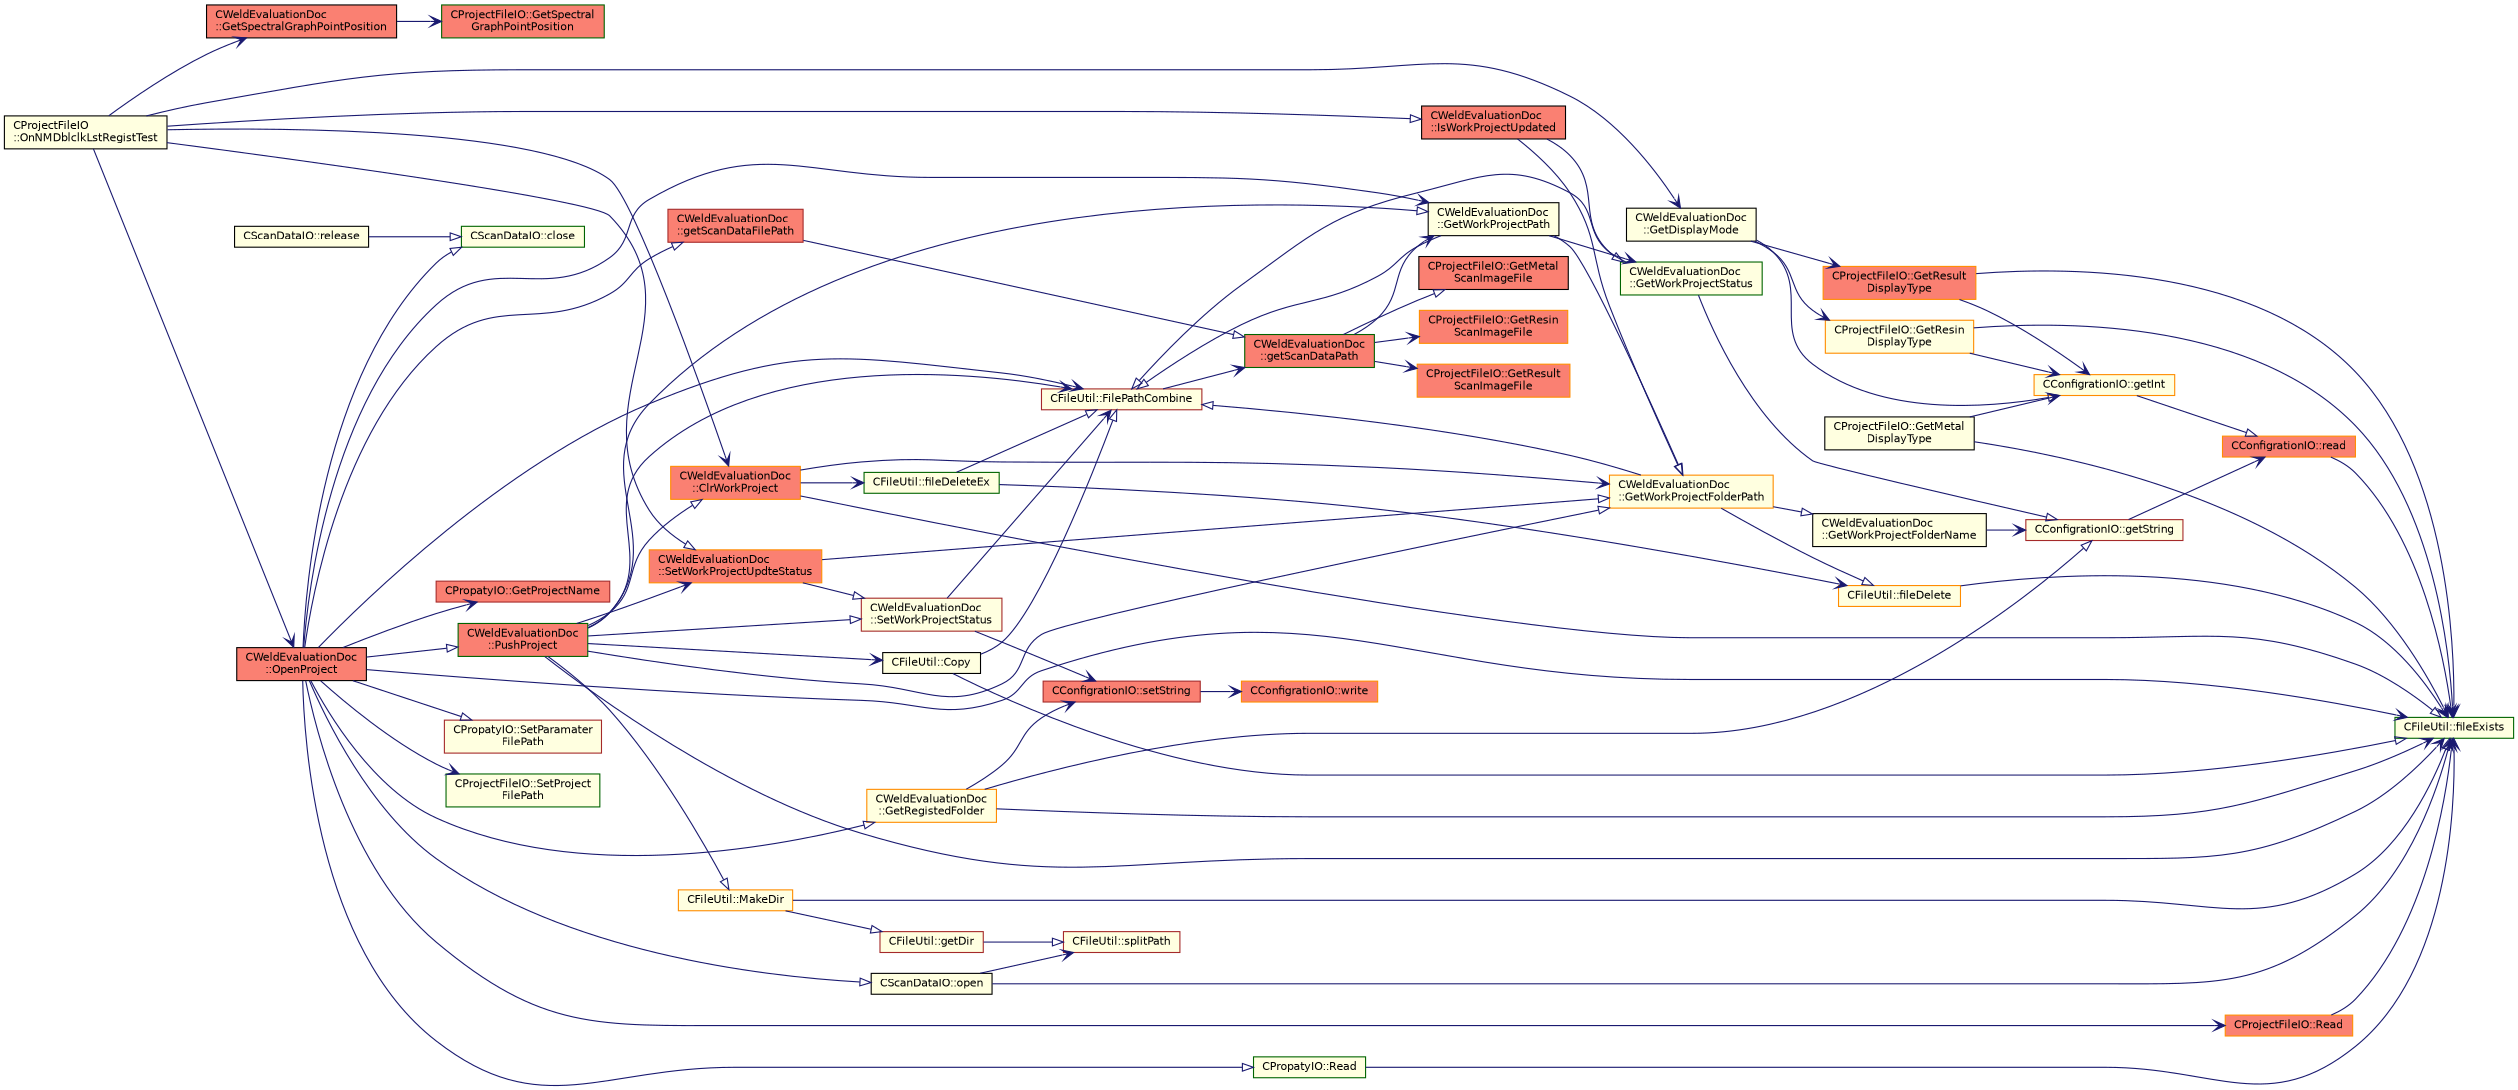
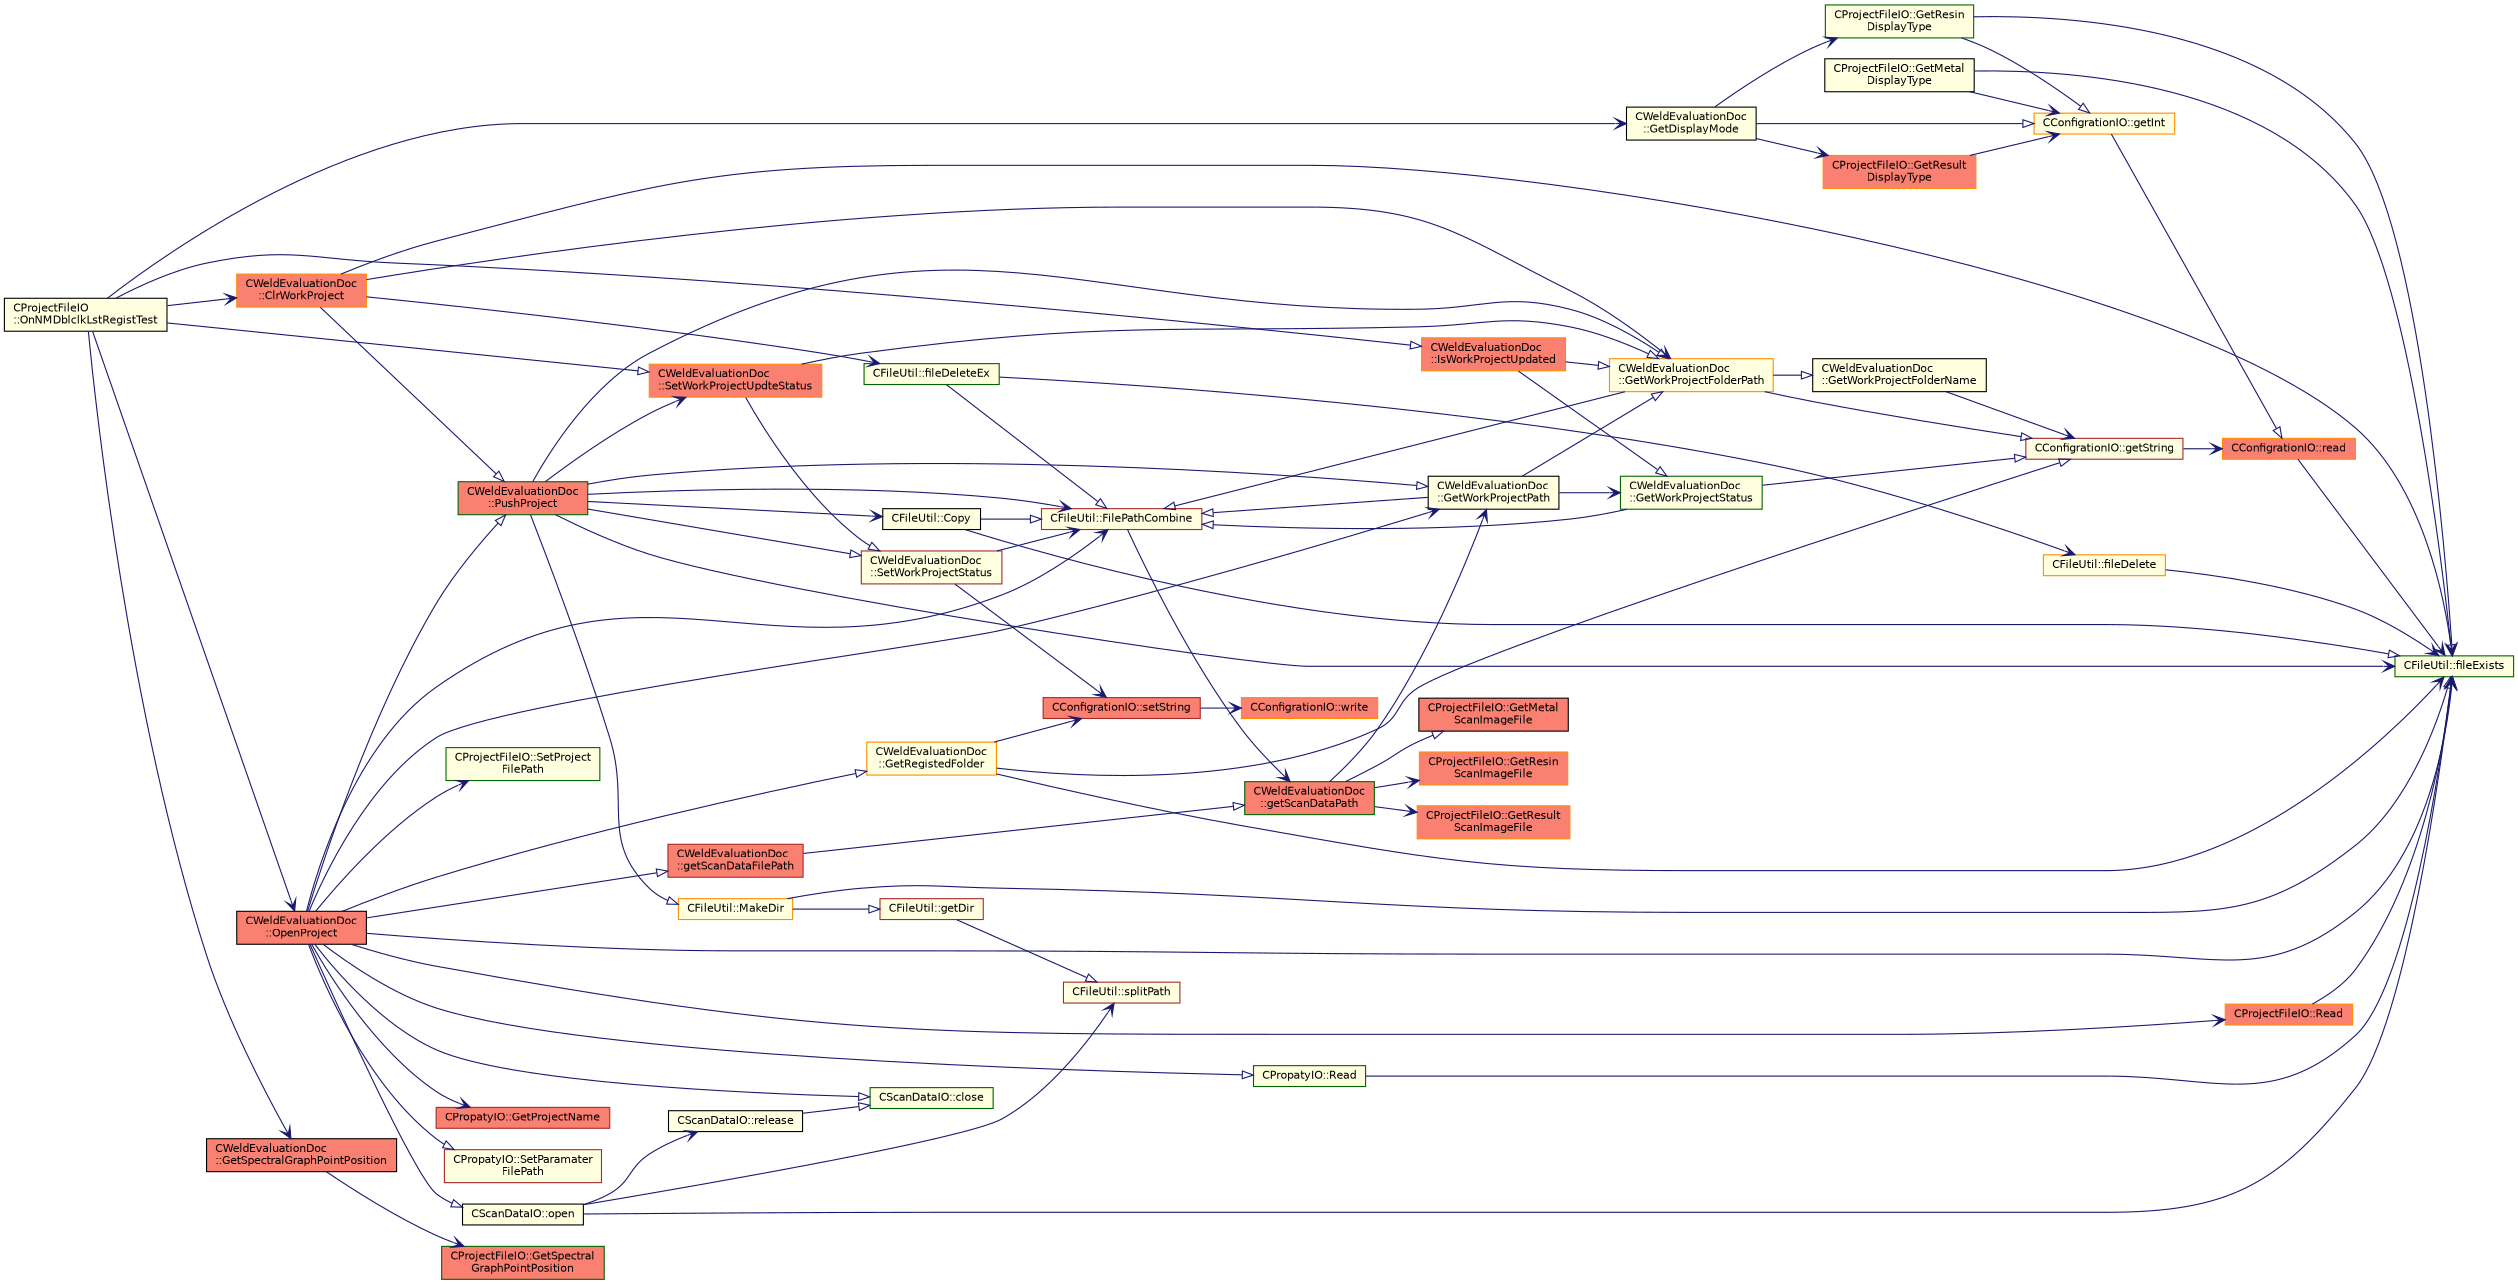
node "CWeldEvaluationDoc ::IsWorkProjectUpdated": color black -> darkorange
node "CProjectFileIO::GetResin DisplayType": color darkorange -> darkgreen
edge "CProjectFileIO::GetResult DisplayType" -> "CFileUtil::fileExists": removed
edge "CProjectFileIO::GetResin DisplayType" -> "CConfigrationIO::getInt": arrowhead vee -> onormal
edge "CWeldEvaluationDoc ::GetWorkProjectFolderPath" -> "CFileUtil::fileDelete": now "CWeldEvaluationDoc ::GetWorkProjectFolderPath" -> "CConfigrationIO::getString"
edge "CWeldEvaluationDoc ::PushProject" -> "CWeldEvaluationDoc ::ClrWorkProject": reversed
edge "CScanDataIO::open" -> "CScanDataIO::release": added
